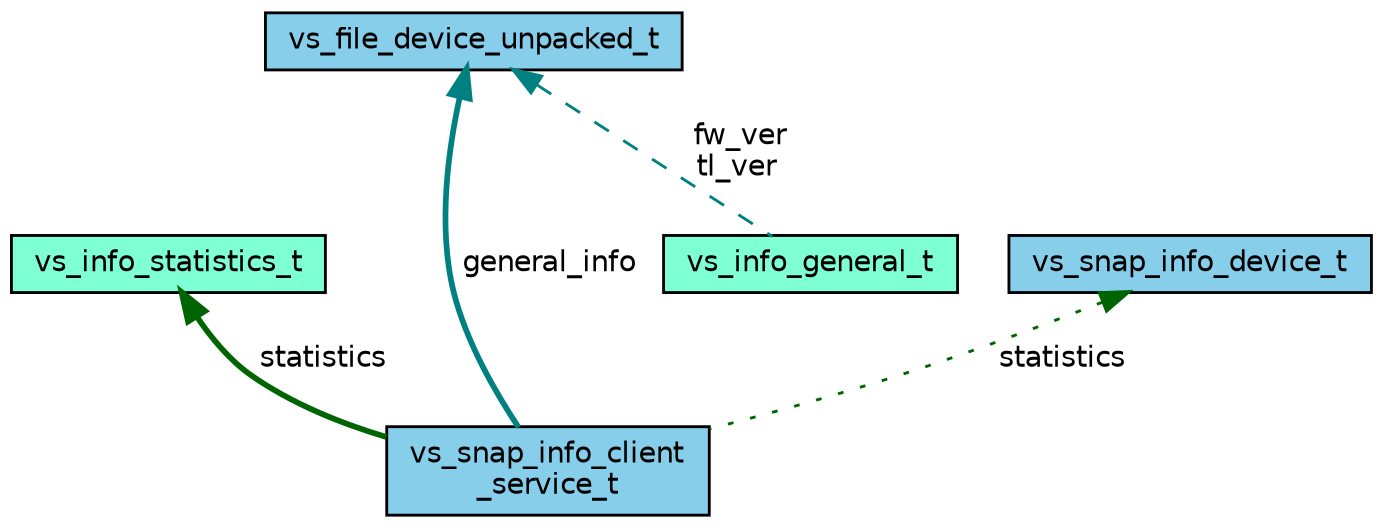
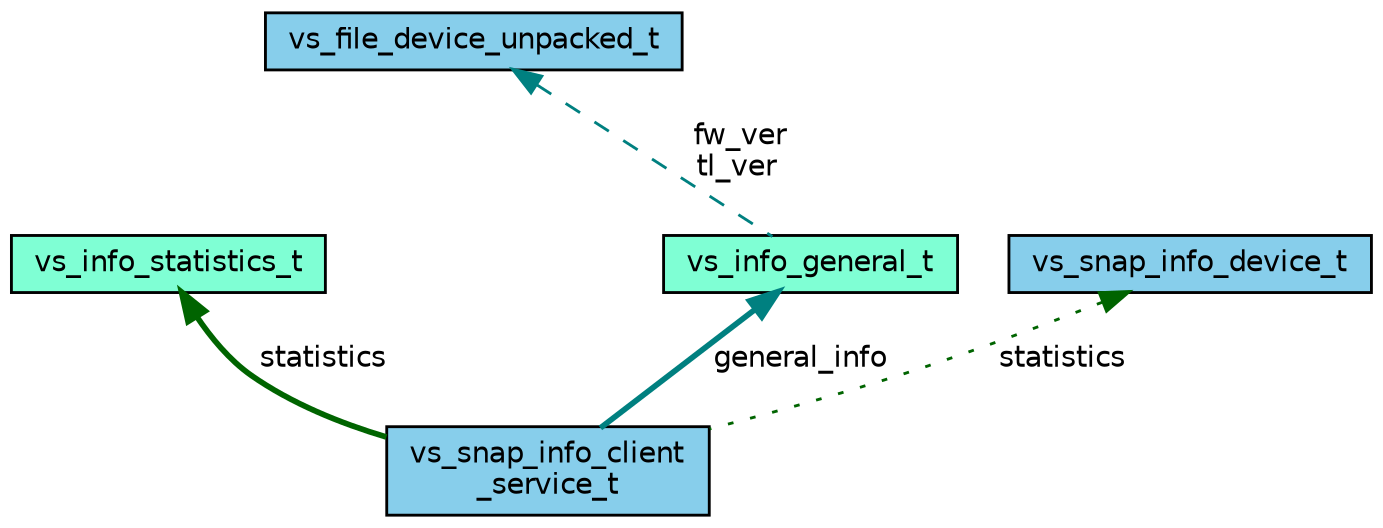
edge "vs_snap_info_client _service_t" -> "vs_file_device_unpacked_t": now "vs_snap_info_client _service_t" -> "vs_info_general_t"
